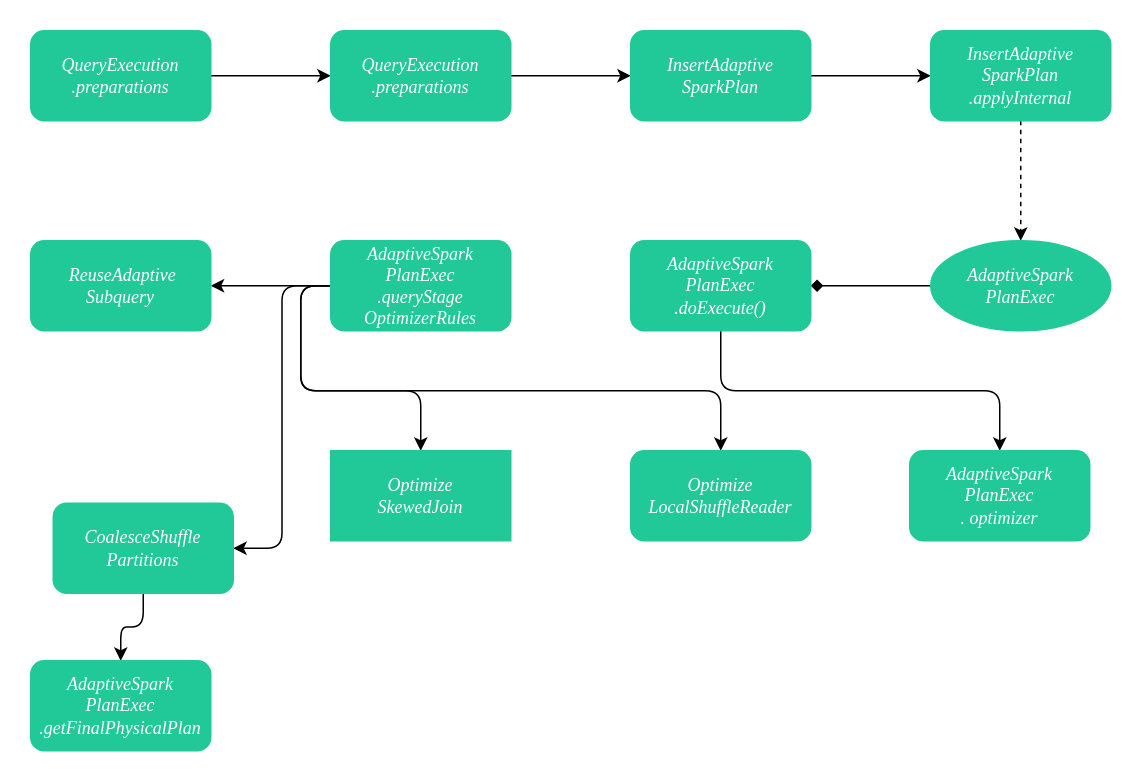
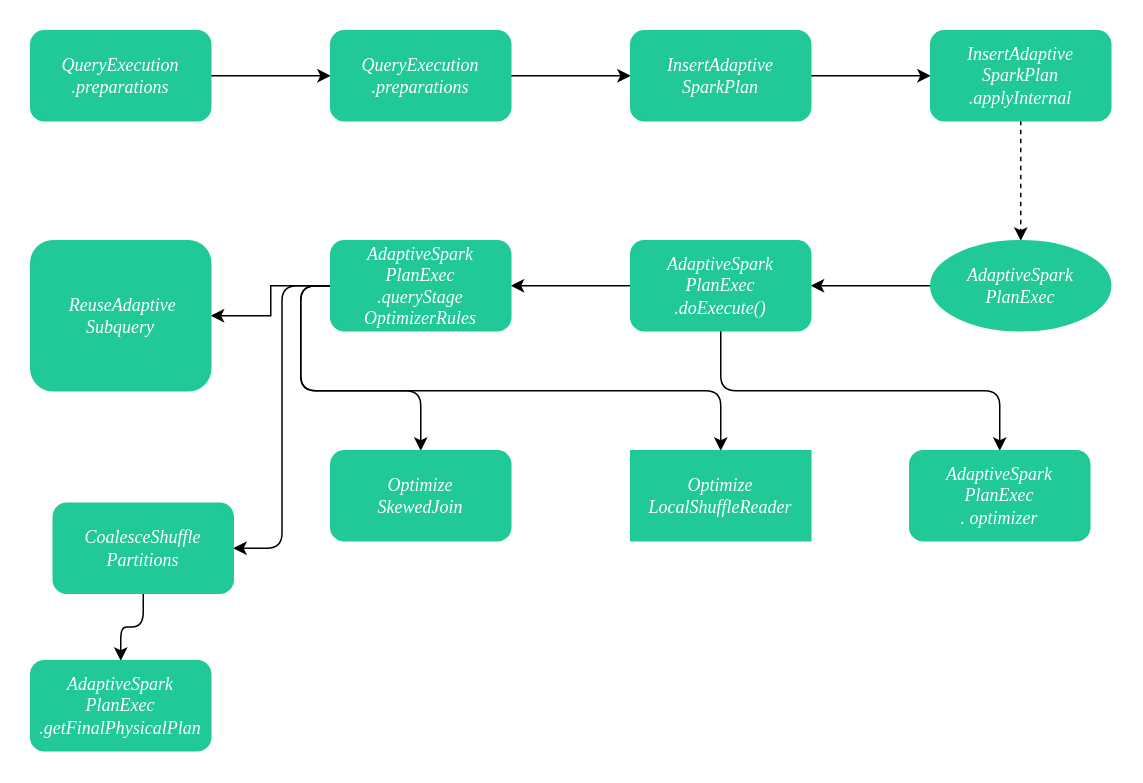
node "ReuseAdaptive Subquery": size 180x90 -> 180x150
edge "AdaptiveSpark PlanExec .doExecute()" -> "AdaptiveSpark PlanExec .queryStage OptimizerRules": added
edge "AdaptiveSpark PlanExec" -> "AdaptiveSpark PlanExec .doExecute()": arrowhead diamond -> classic
node "Optimize SkewedJoin": shape rectangle -> rounded rectangle
node "Optimize LocalShuffleReader": shape rounded rectangle -> rectangle
